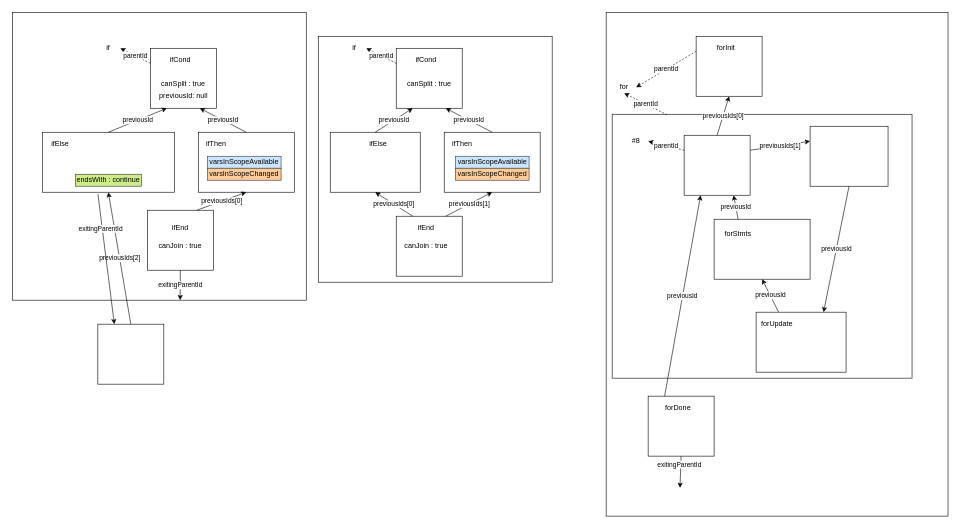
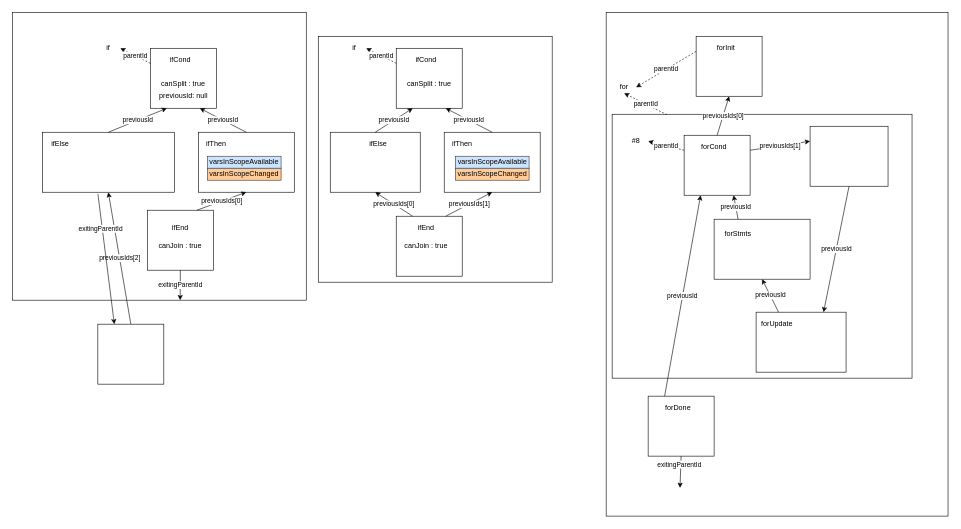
node "forCond": added
node "endsWith : continue": removed
